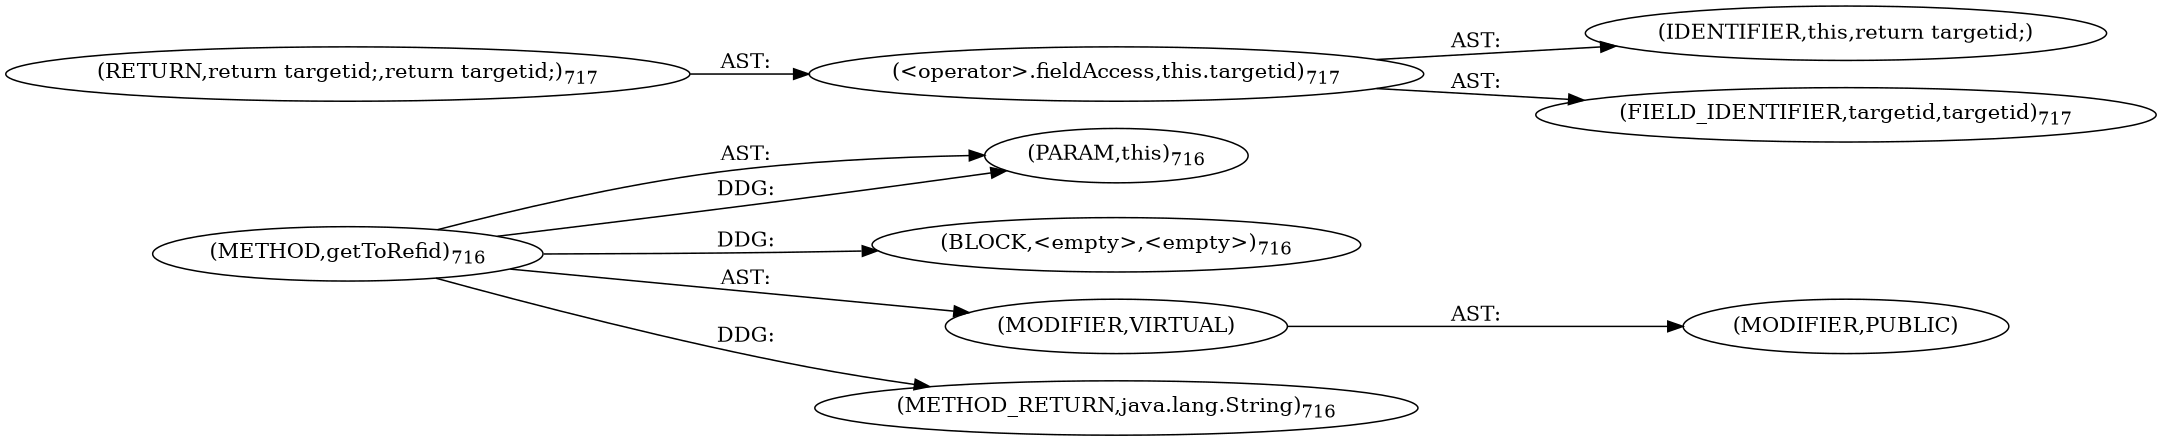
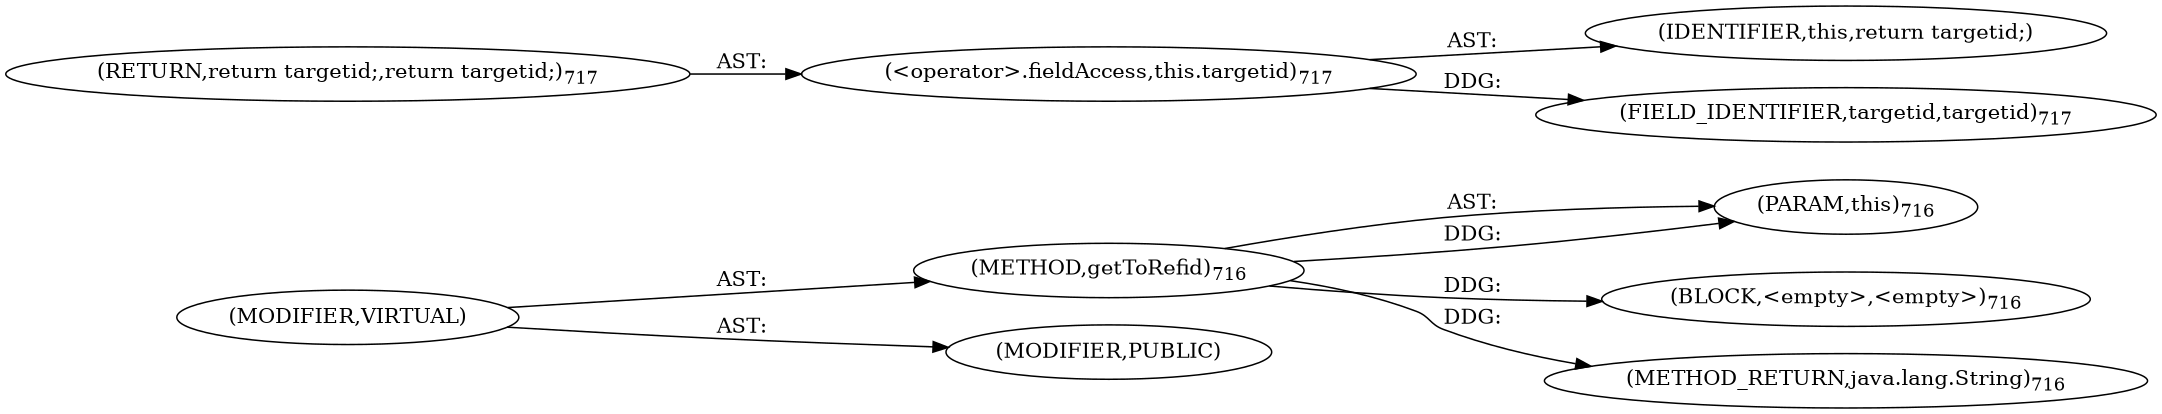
edge "(<operator>.fieldAccess,this.targetid)" -> "(FIELD_IDENTIFIER,targetid,targetid)": label "AST: " -> "DDG: "
edge "(METHOD,getToRefid)" -> "(MODIFIER,VIRTUAL)": reversed
